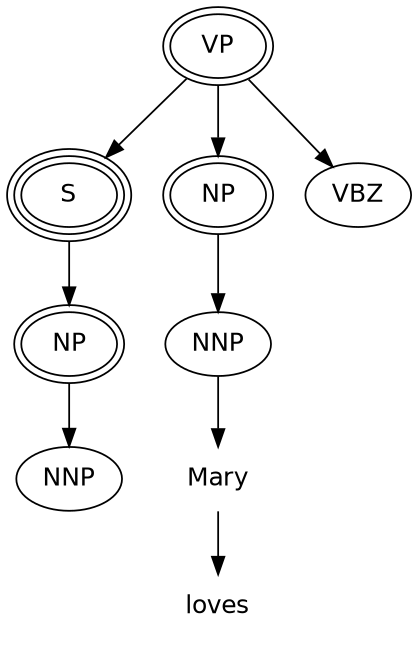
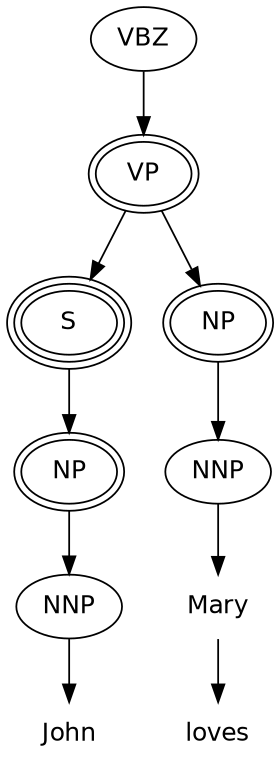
edge "VP" -> "VBZ": reversed
node "John": added
